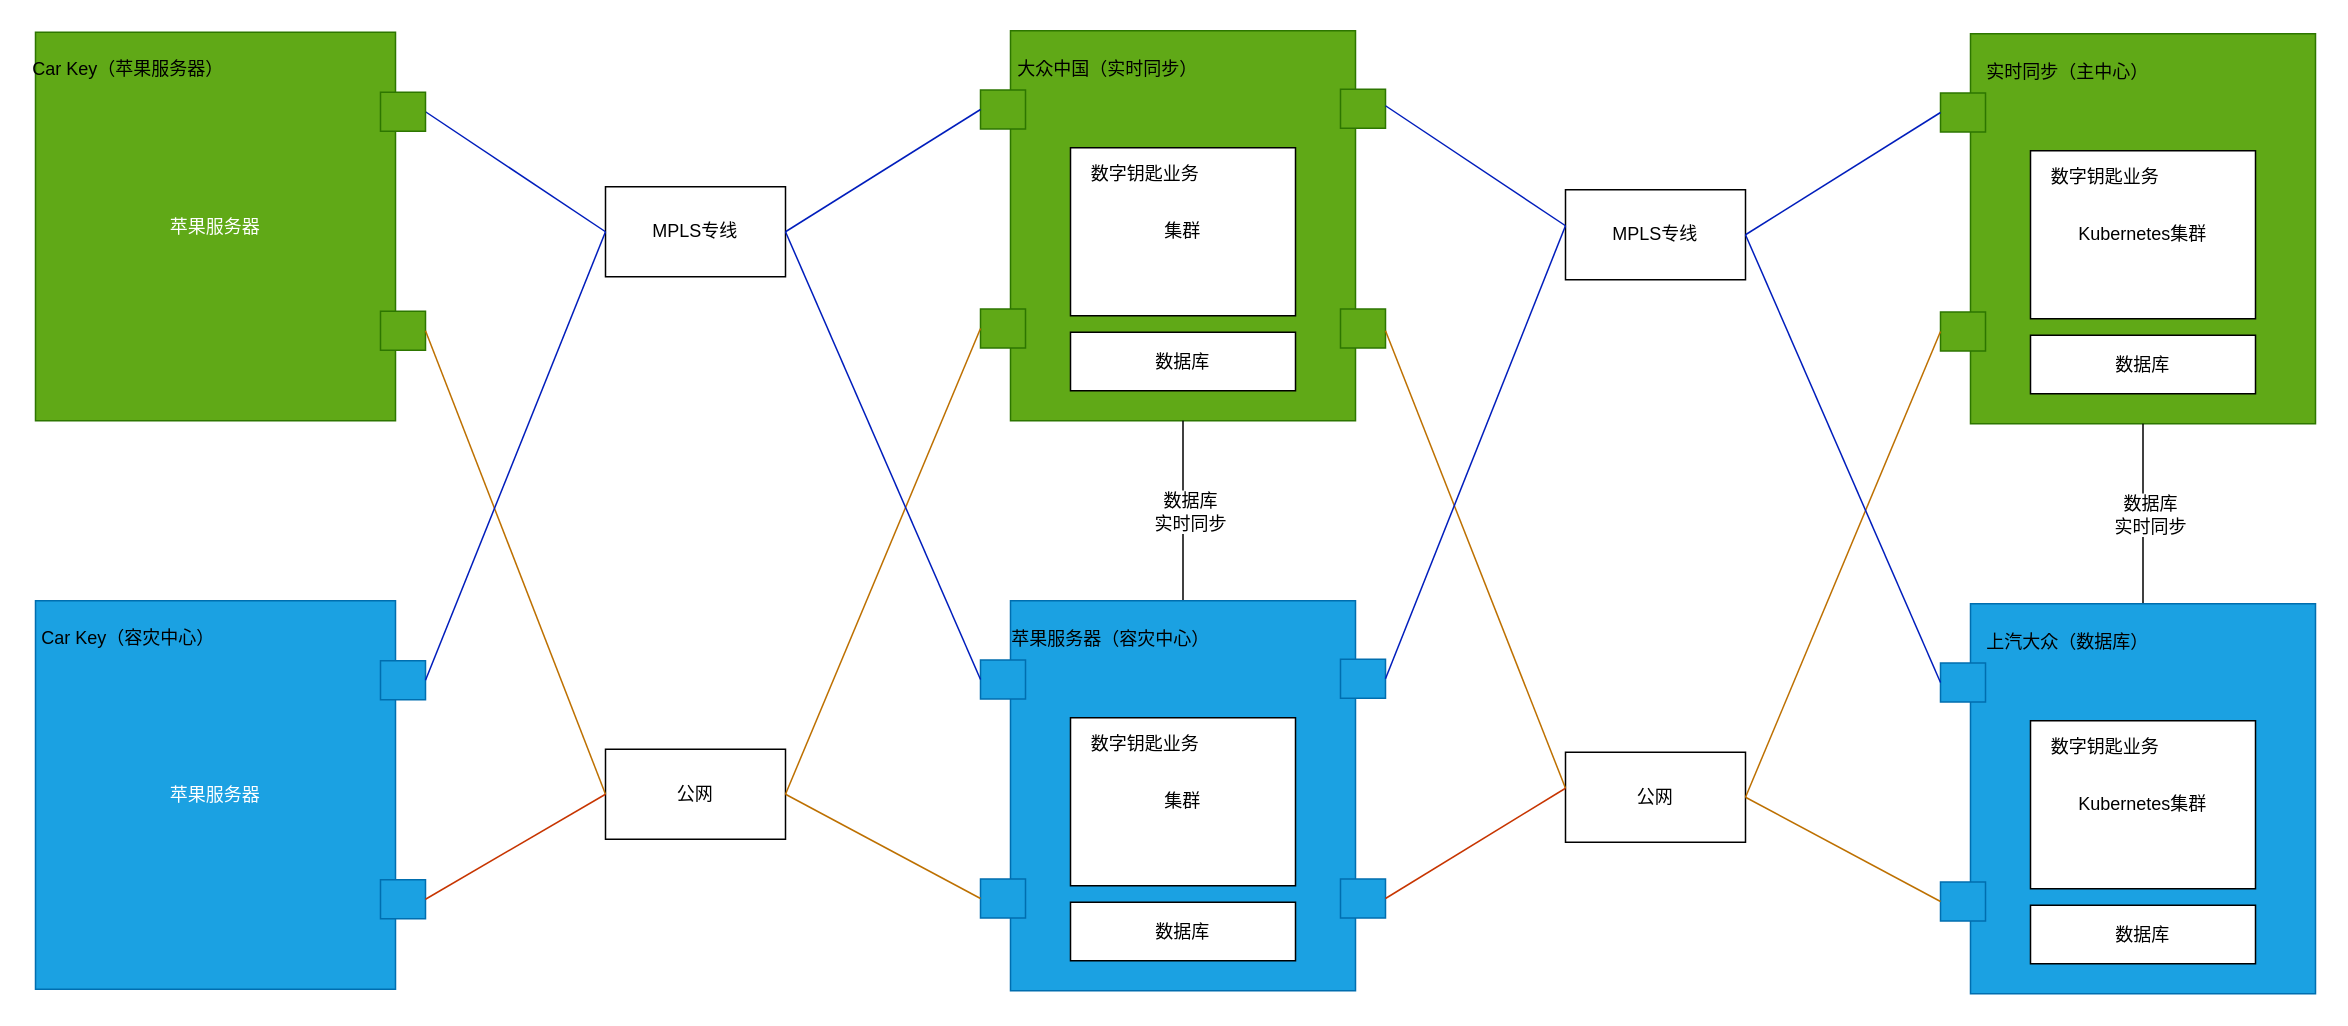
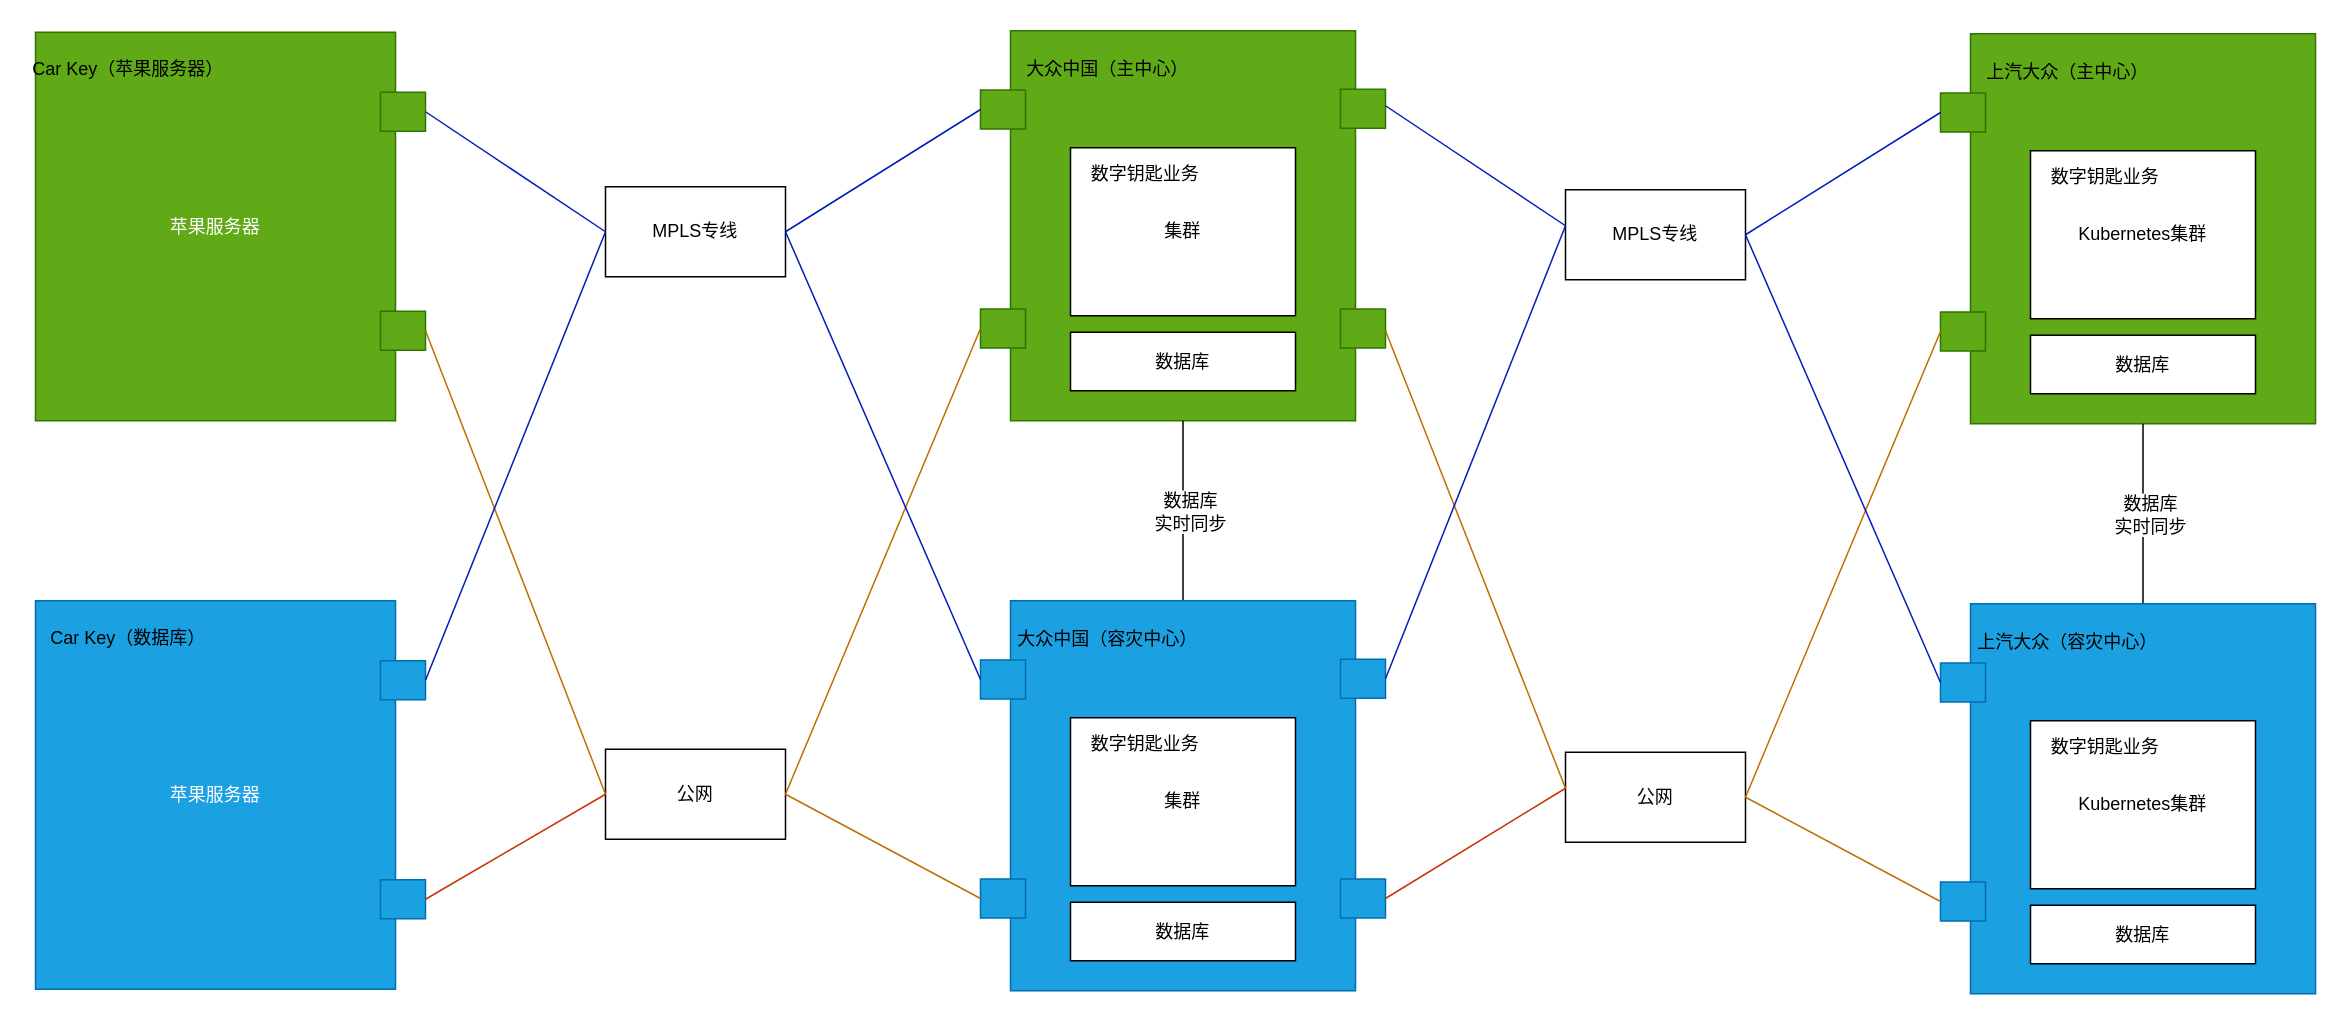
node "大众中国（实时同步）": label "大众中国（实时同步）" -> "大众中国（主中心）"
node "实时同步（主中心）": label "实时同步（主中心）" -> "上汽大众（主中心）"
node "Car Key（容灾中心）": label "Car Key（容灾中心）" -> "Car Key（数据库）"
node "苹果服务器（容灾中心）": label "苹果服务器（容灾中心）" -> "大众中国（容灾中心）"
node "上汽大众（数据库）": label "上汽大众（数据库）" -> "上汽大众（容灾中心）"
